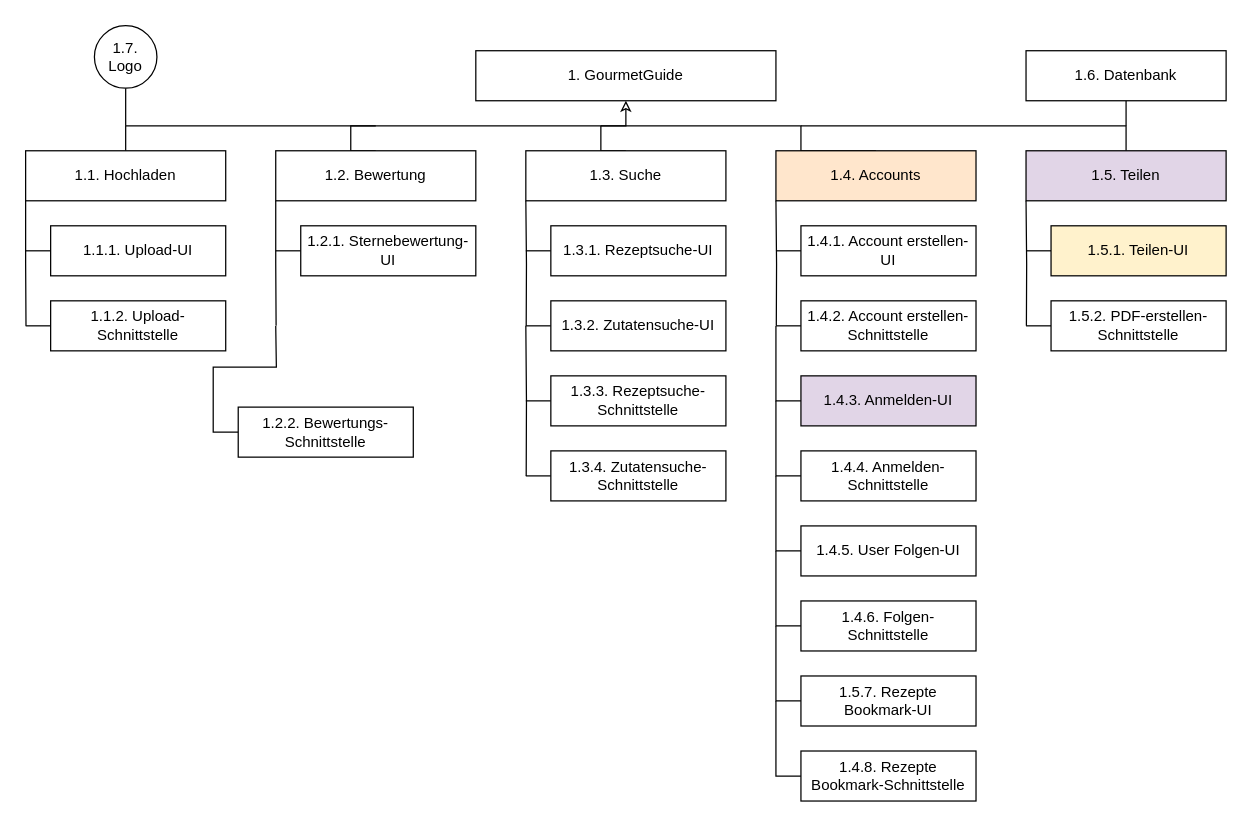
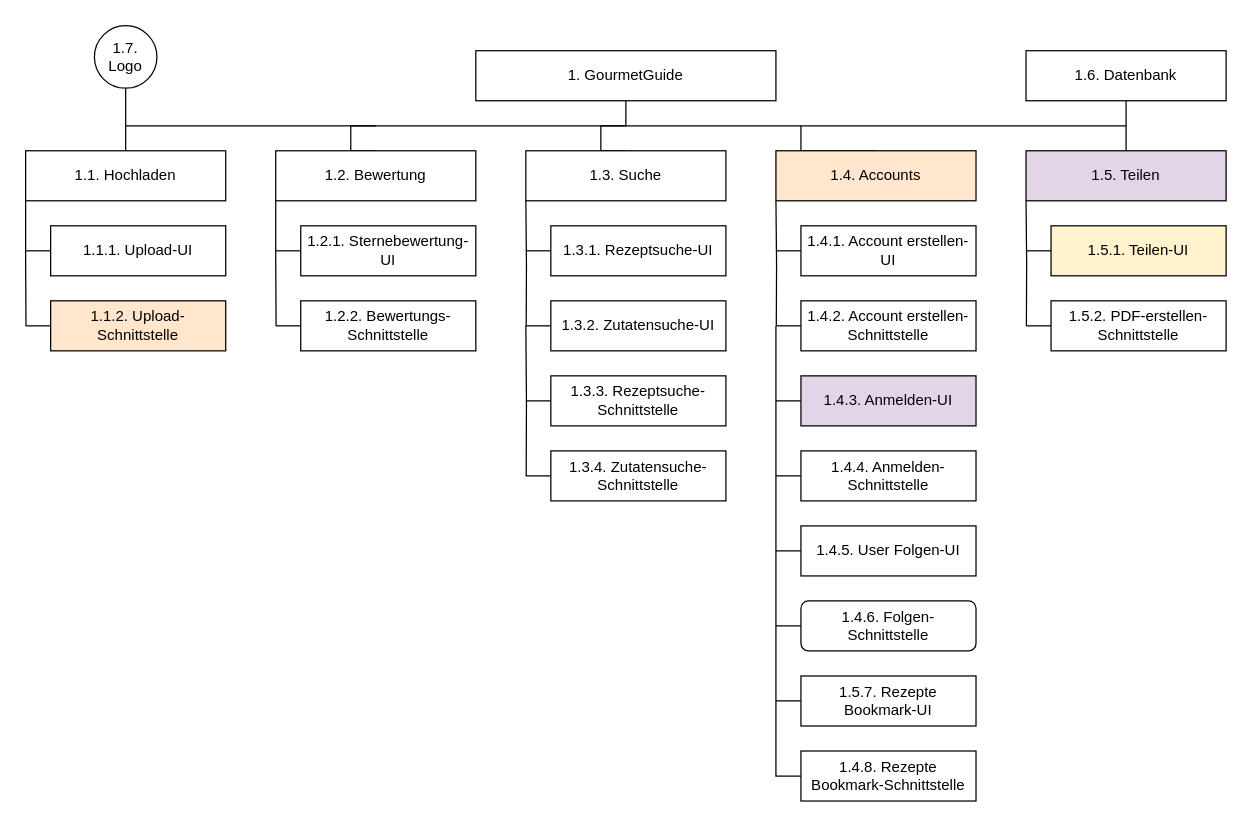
edge "1.1. Hochladen" -> "1. GourmetGuide": arrowhead classic -> none
node "1.1.2. Upload-Schnittstelle": fillcolor #ffffff -> #ffe6cc
node "1.2.2. Bewertungs-Schnittstelle": moved (326, 432) -> (388, 326)
node "1.4.6. Folgen- Schnittstelle": shape rectangle -> rounded rectangle
